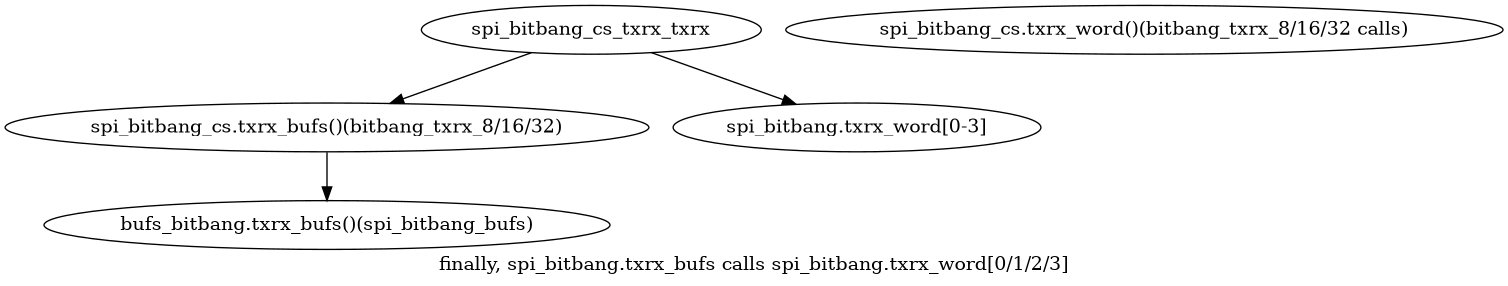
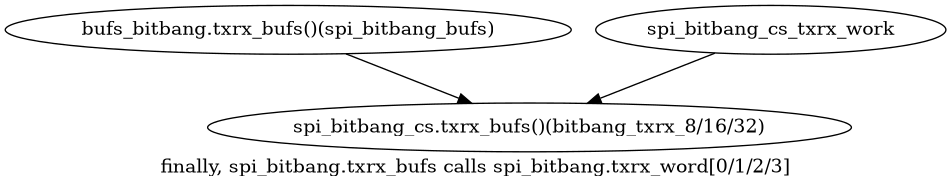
node "spi_bitbang_cs_txrx_txrx": label "spi_bitbang_cs_txrx_txrx" -> "spi_bitbang_cs_txrx_work"
node "spi_bitbang_cs.txrx_word()(bitbang_txrx_8/16/32 calls)": removed
node "spi_bitbang.txrx_word[0-3]": removed
edge "spi_bitbang_cs.txrx_bufs()(bitbang_txrx_8/16/32)" -> "bufs_bitbang.txrx_bufs()(spi_bitbang_bufs)": reversed
